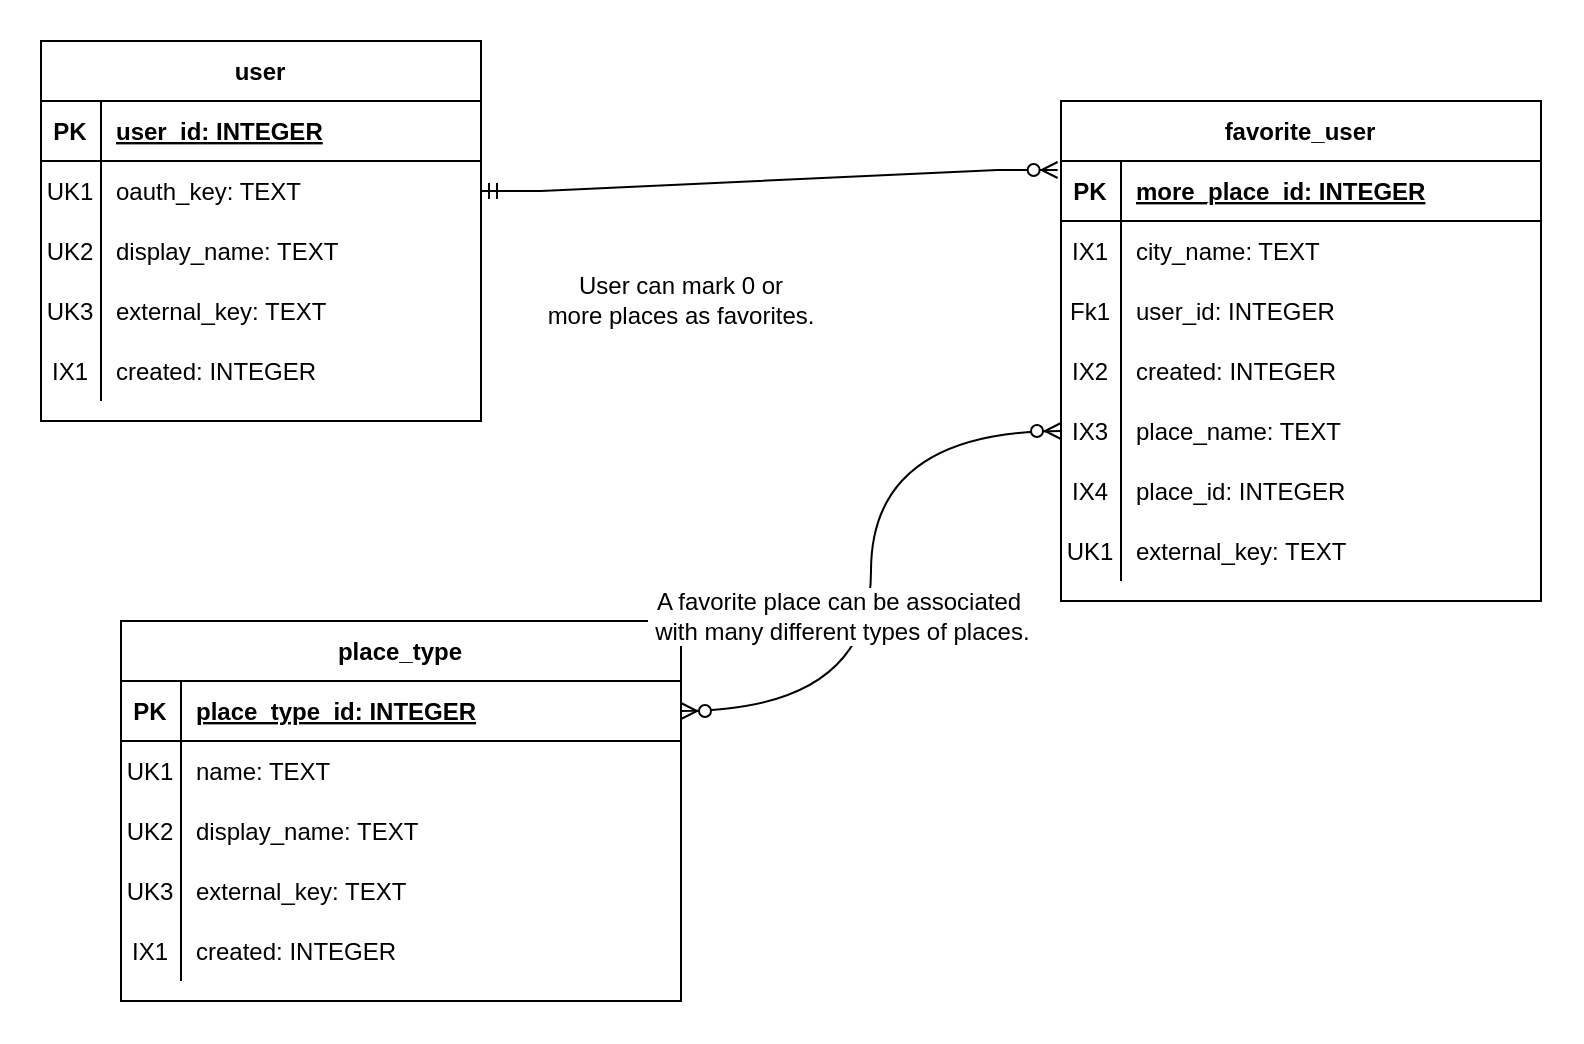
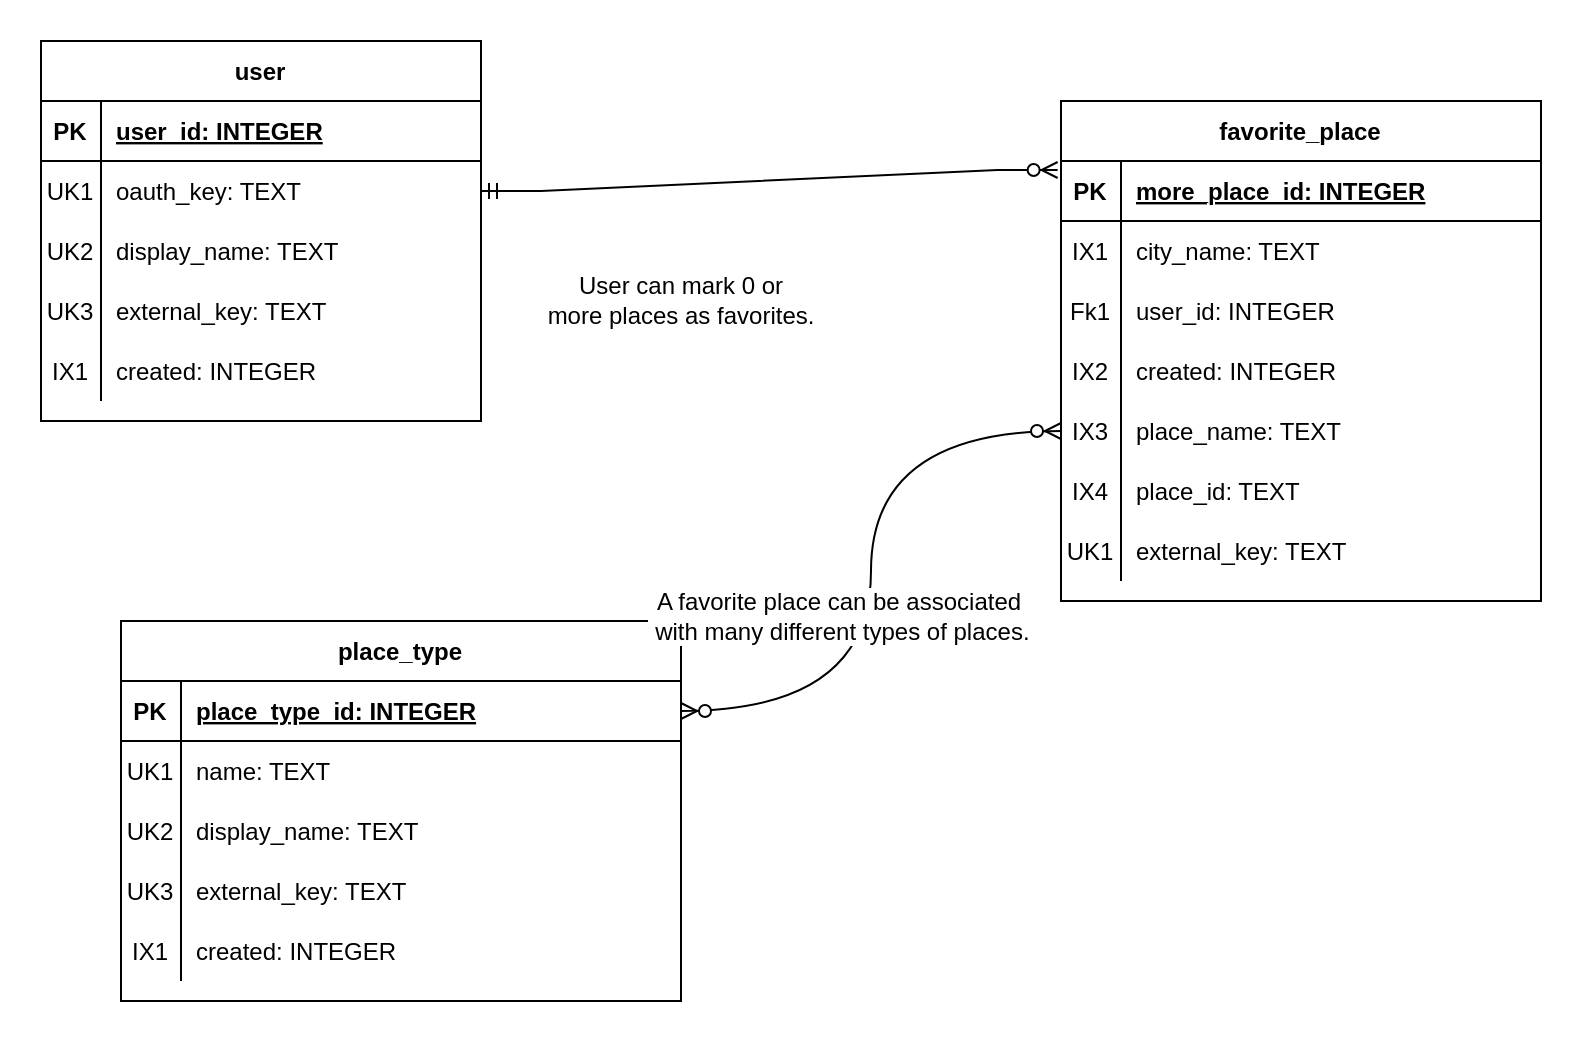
node "favorite_user": label "favorite_user" -> "favorite_place"
node "place_id: INTEGER": label "place_id: INTEGER" -> "place_id: TEXT"
